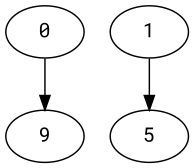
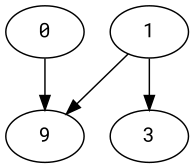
edge "1" -> "9": added
node "5": label "5" -> "3"
